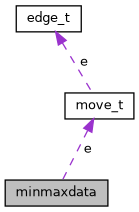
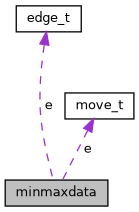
edge "move_t" -> "edge_t": now "minmaxdata" -> "edge_t"
